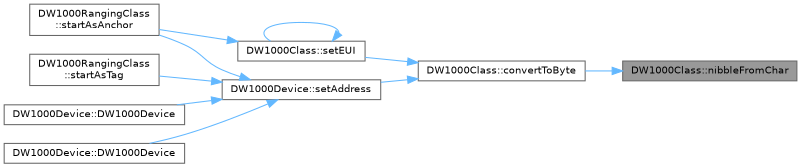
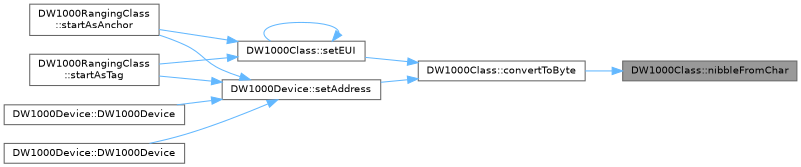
edge "DW1000RangingClass ::startAsTag" -> "DW1000Class::setEUI": added
